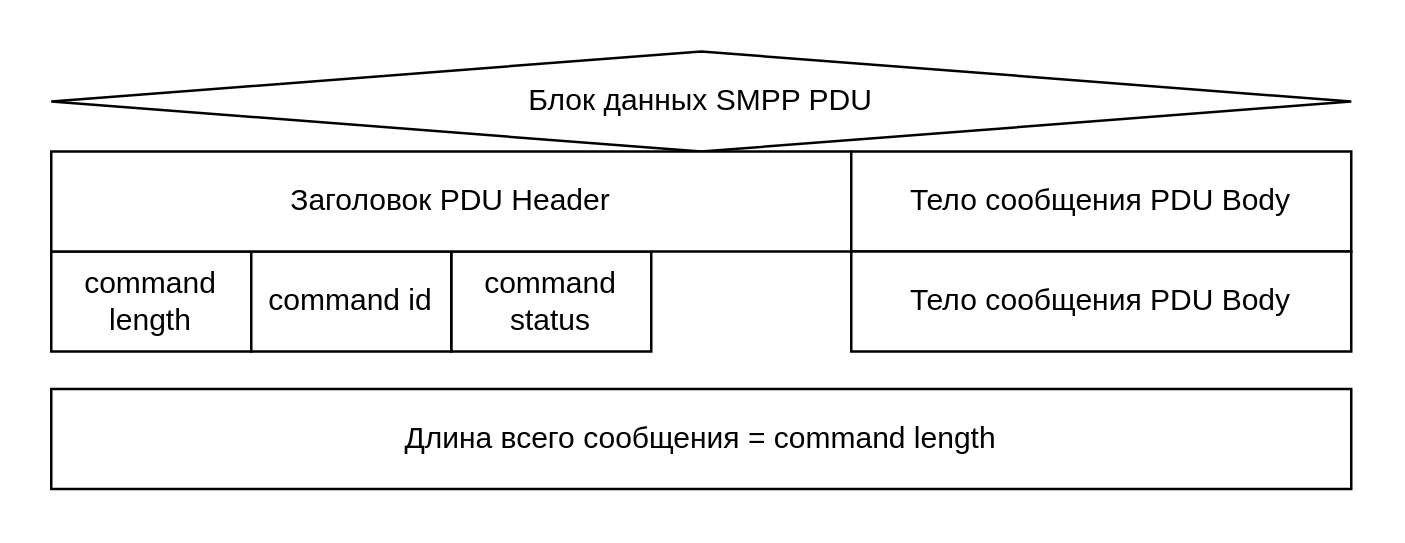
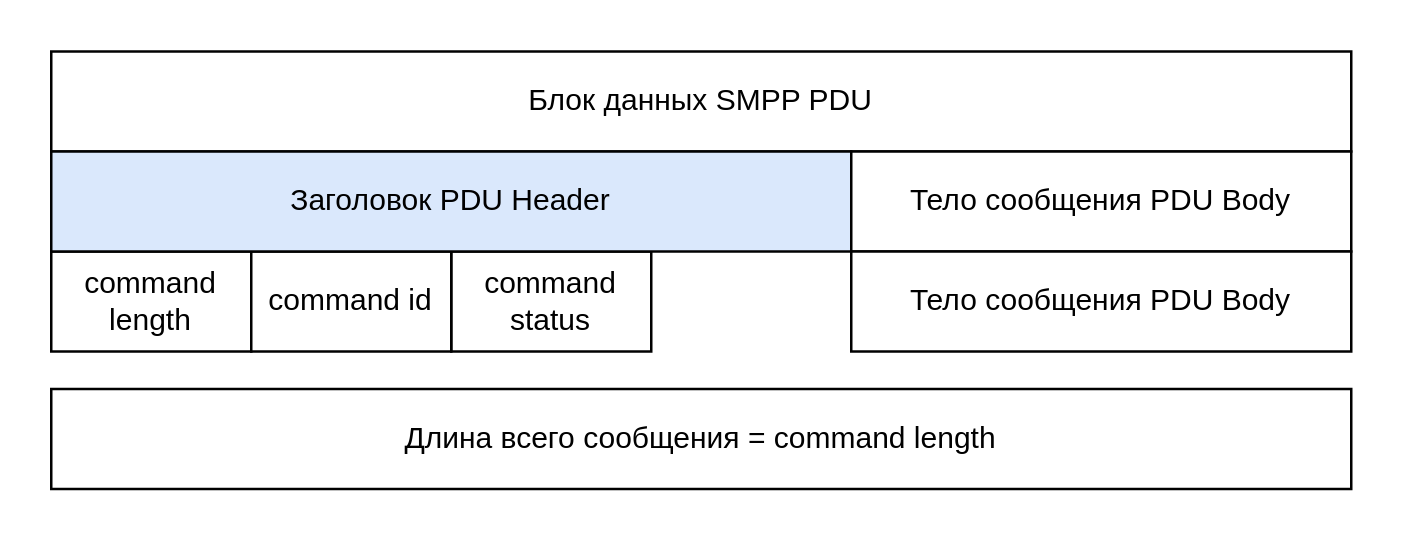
node "Блок данных SMPP PDU": shape diamond -> rectangle
node "Заголовок PDU Header": fillcolor #ffffff -> #dae8fc
